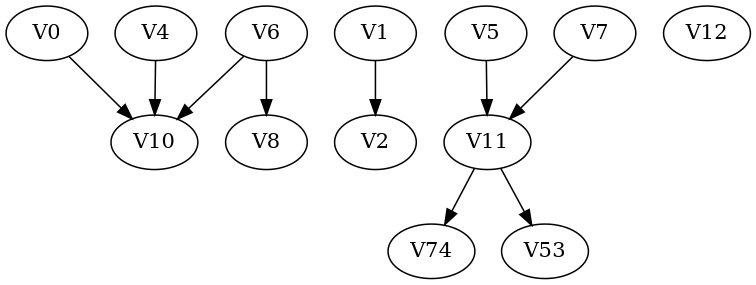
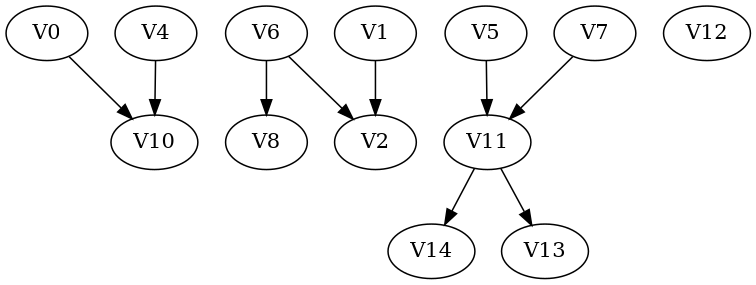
edge "V6" -> "V10": now "V6" -> "V2"
node "V74": label "V74" -> "V14"
node "V53": label "V53" -> "V13"
